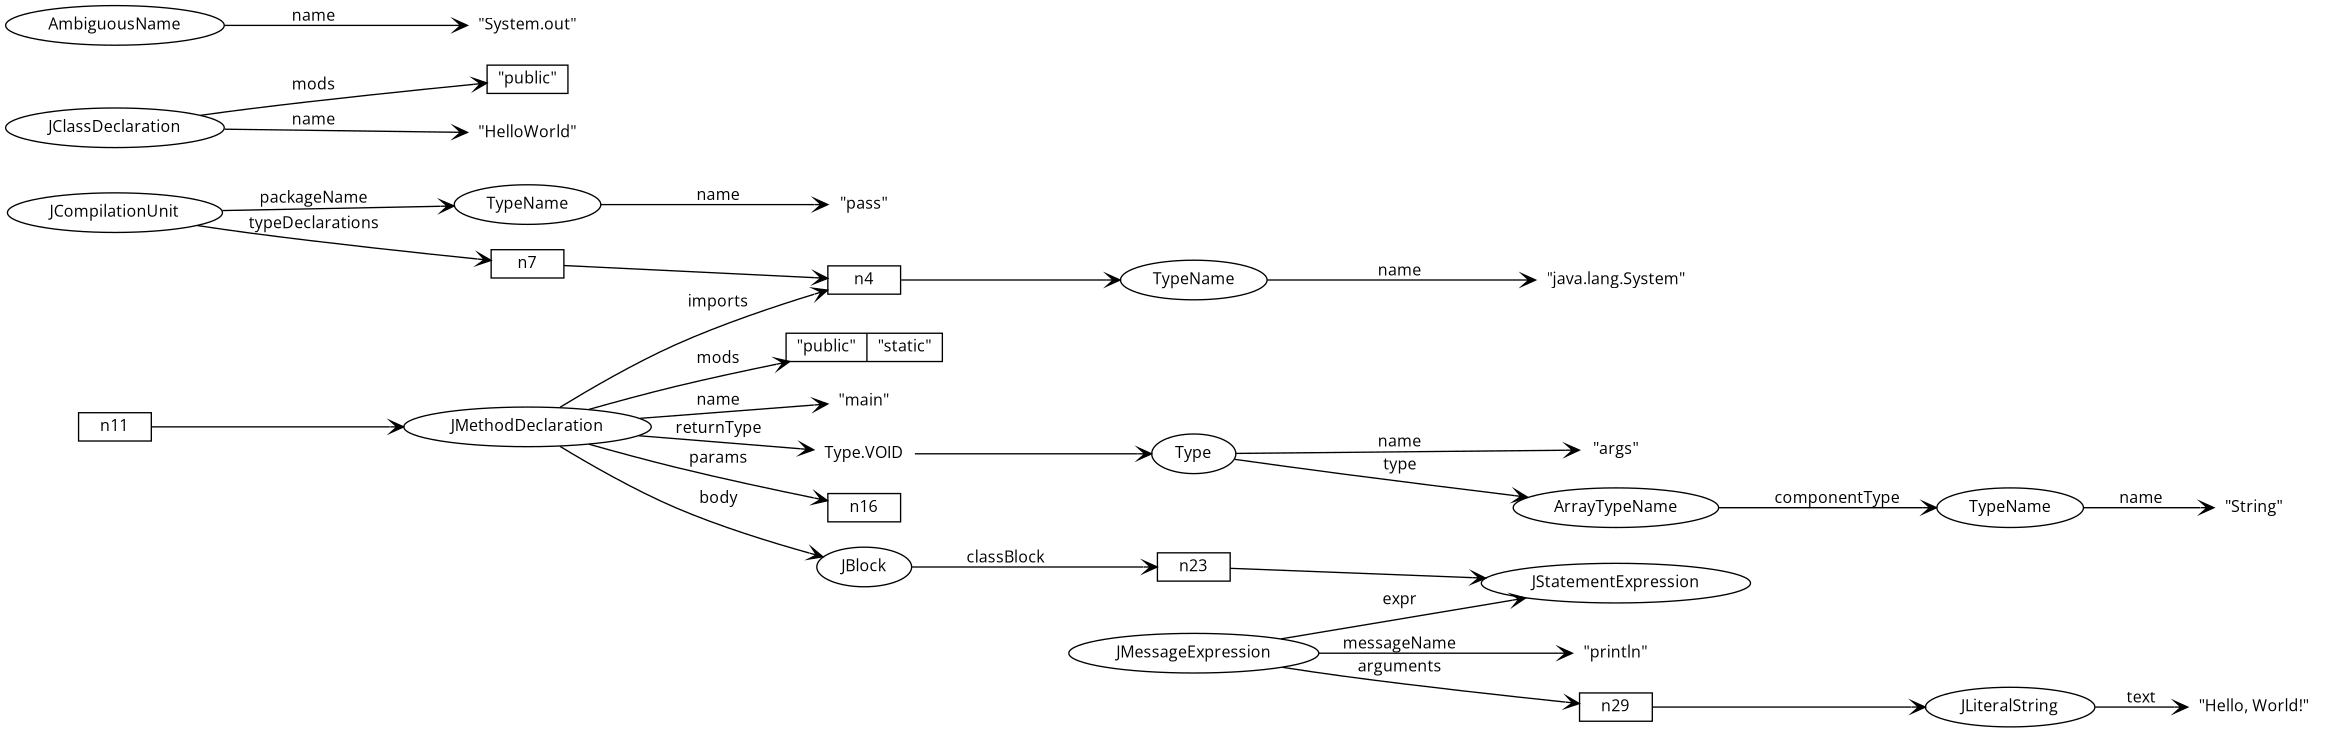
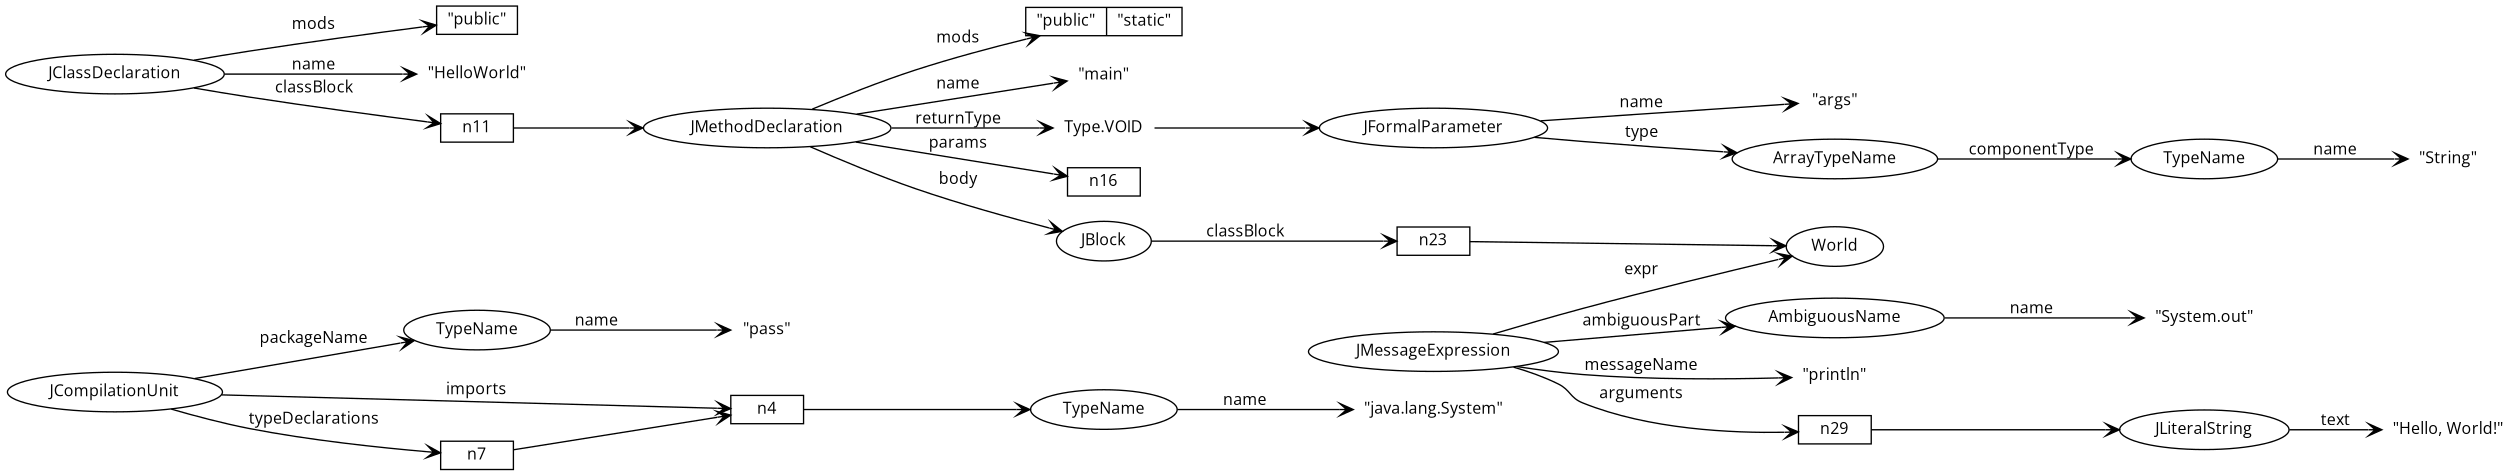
edge "JClassDeclaration" -> "n11": added, label "classBlock"
edge "JMessageExpression" -> "AmbiguousName": added, label "ambiguousPart"
edge "JMethodDeclaration" -> "n4": now "JCompilationUnit" -> "n4"
node "Type": label "Type" -> "JFormalParameter"
node "JStatementExpression": label "JStatementExpression" -> "World"
